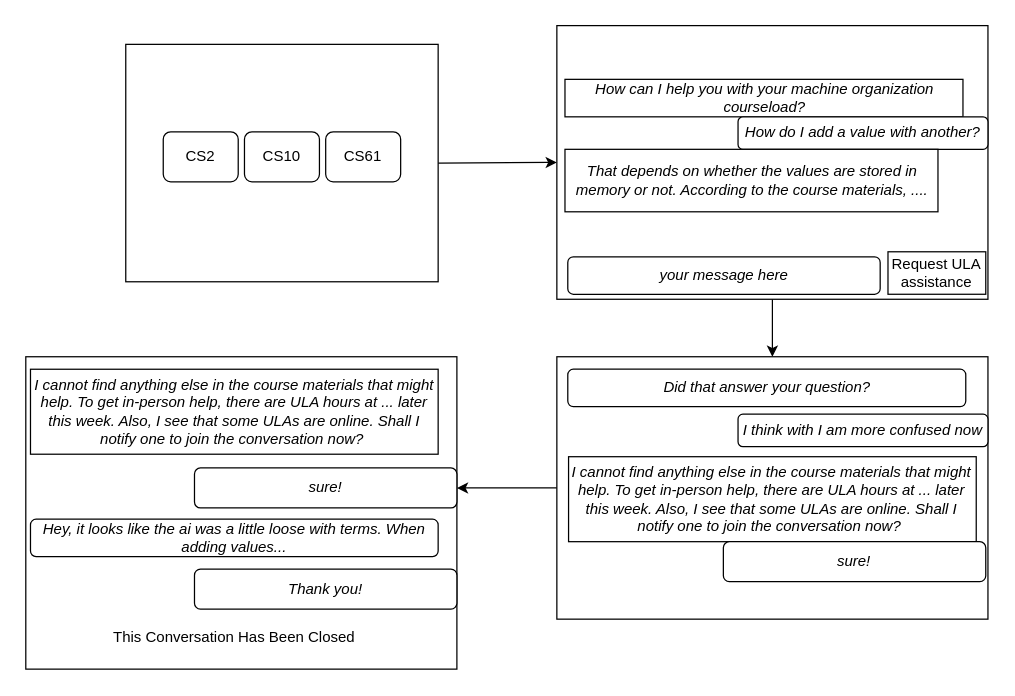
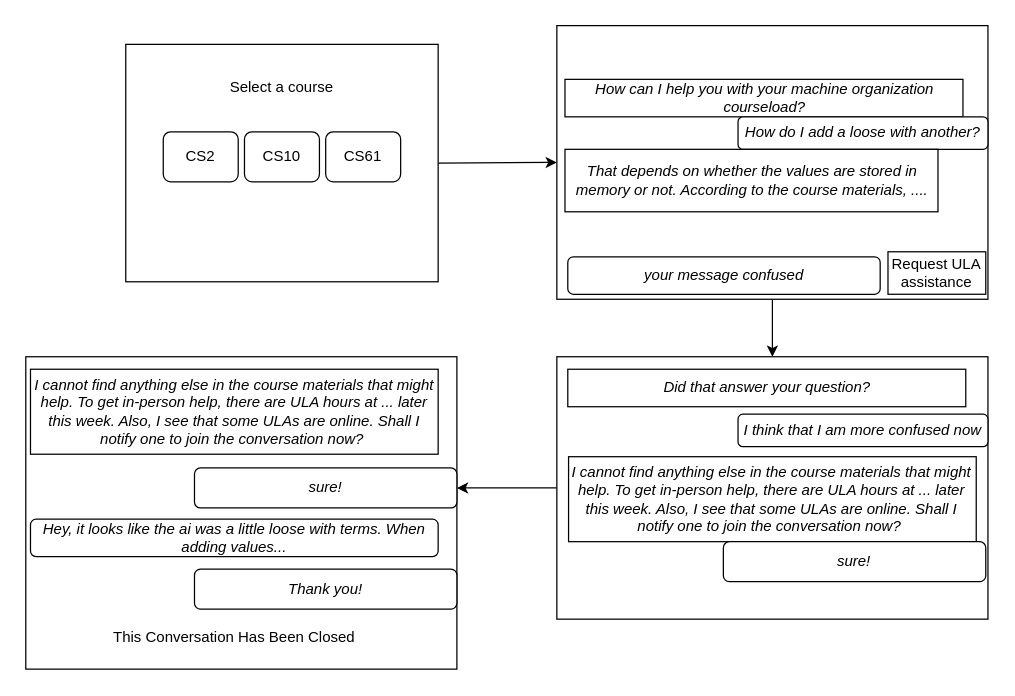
node "Select a course": added
node "How do I add a value with another?": label "How do I add a value with another?" -> "How do I add a loose with another?"
node "your message here": label "your message here" -> "your message confused"
node "Did that answer your question?": shape rounded rectangle -> rectangle
node "I think with I am more confused now": label "I think with I am more confused now" -> "I think that I am more confused now"
